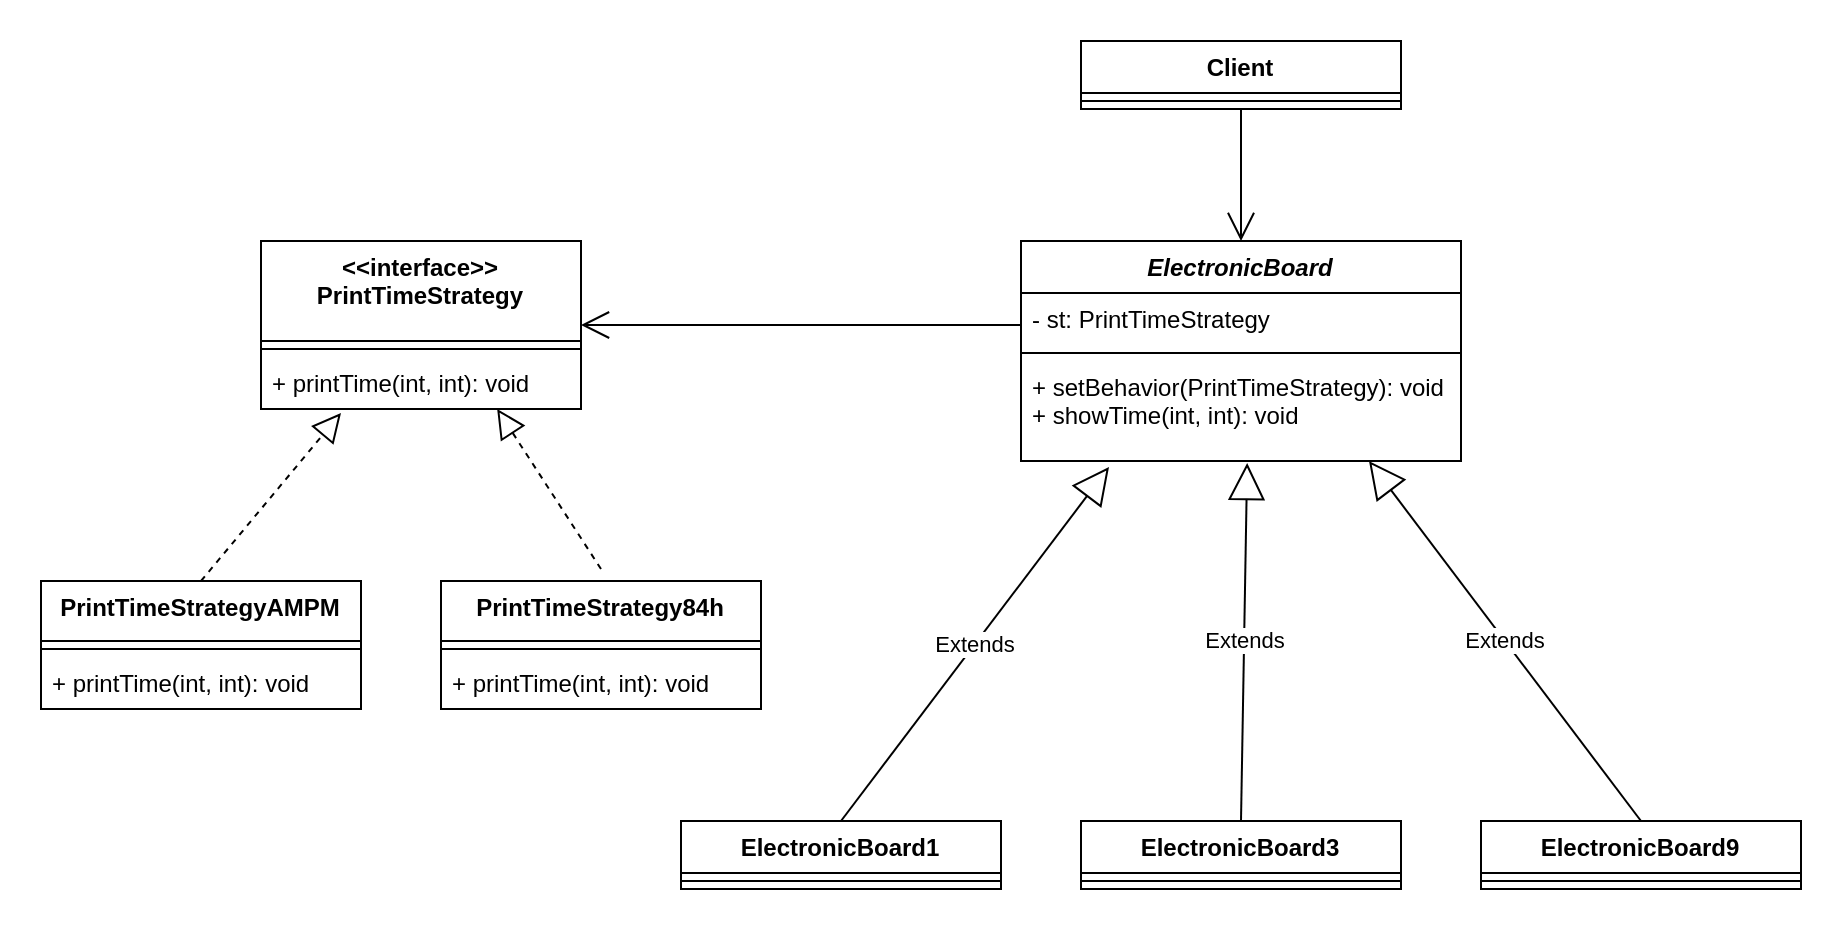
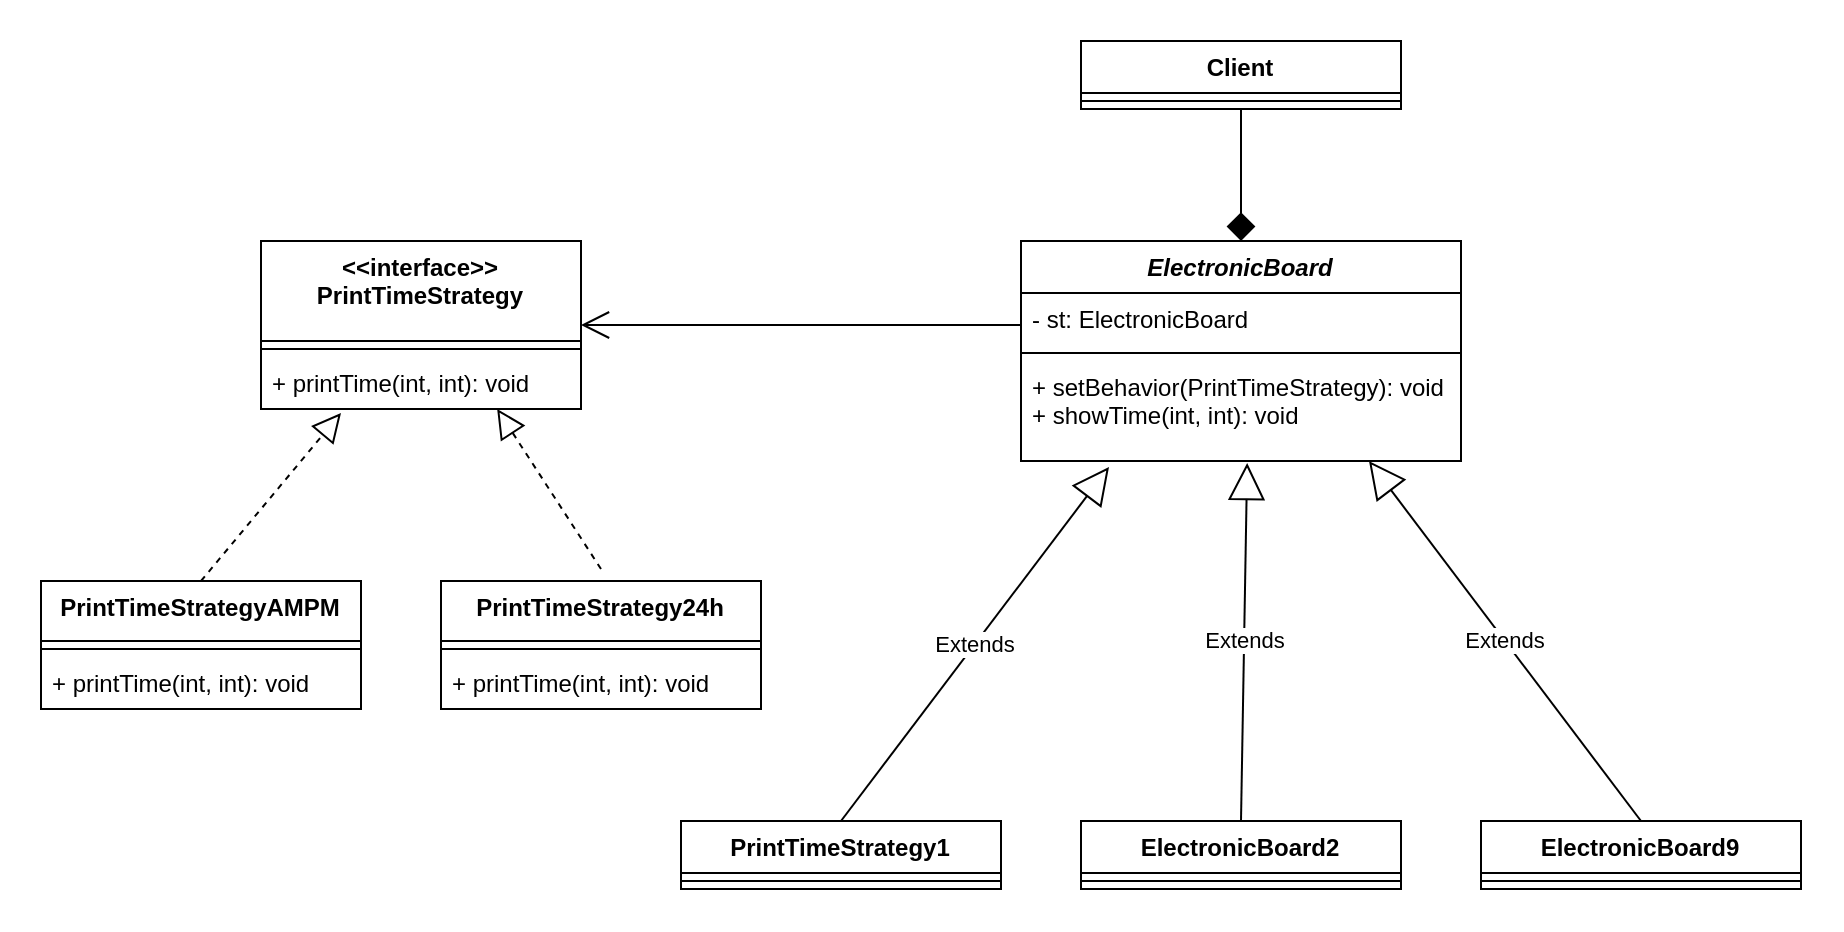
edge "Client" -> "ElectronicBoard": arrowhead open -> diamond
node "- st: PrintTimeStrategy": label "- st: PrintTimeStrategy" -> "- st: ElectronicBoard"
node "PrintTimeStrategy84h": label "PrintTimeStrategy84h" -> "PrintTimeStrategy24h"
node "ElectronicBoard1": label "ElectronicBoard1" -> "PrintTimeStrategy1"
node "ElectronicBoard3": label "ElectronicBoard3" -> "ElectronicBoard2"
